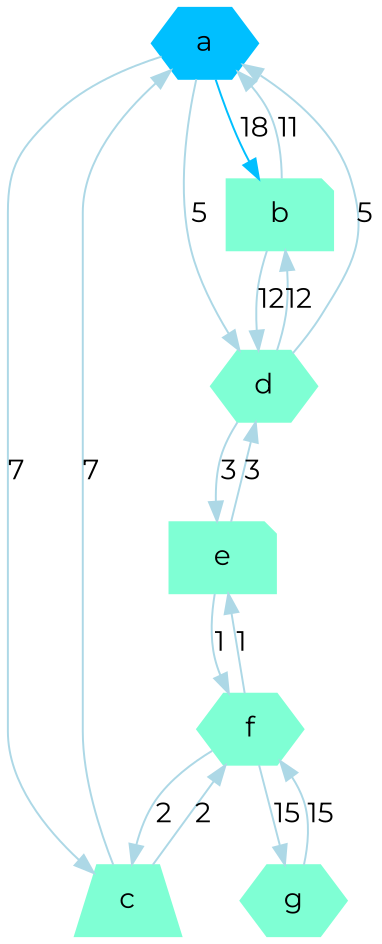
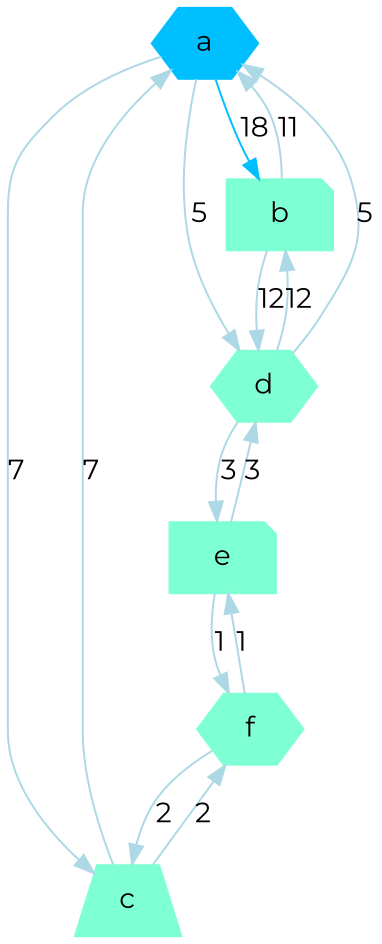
node "g": removed
